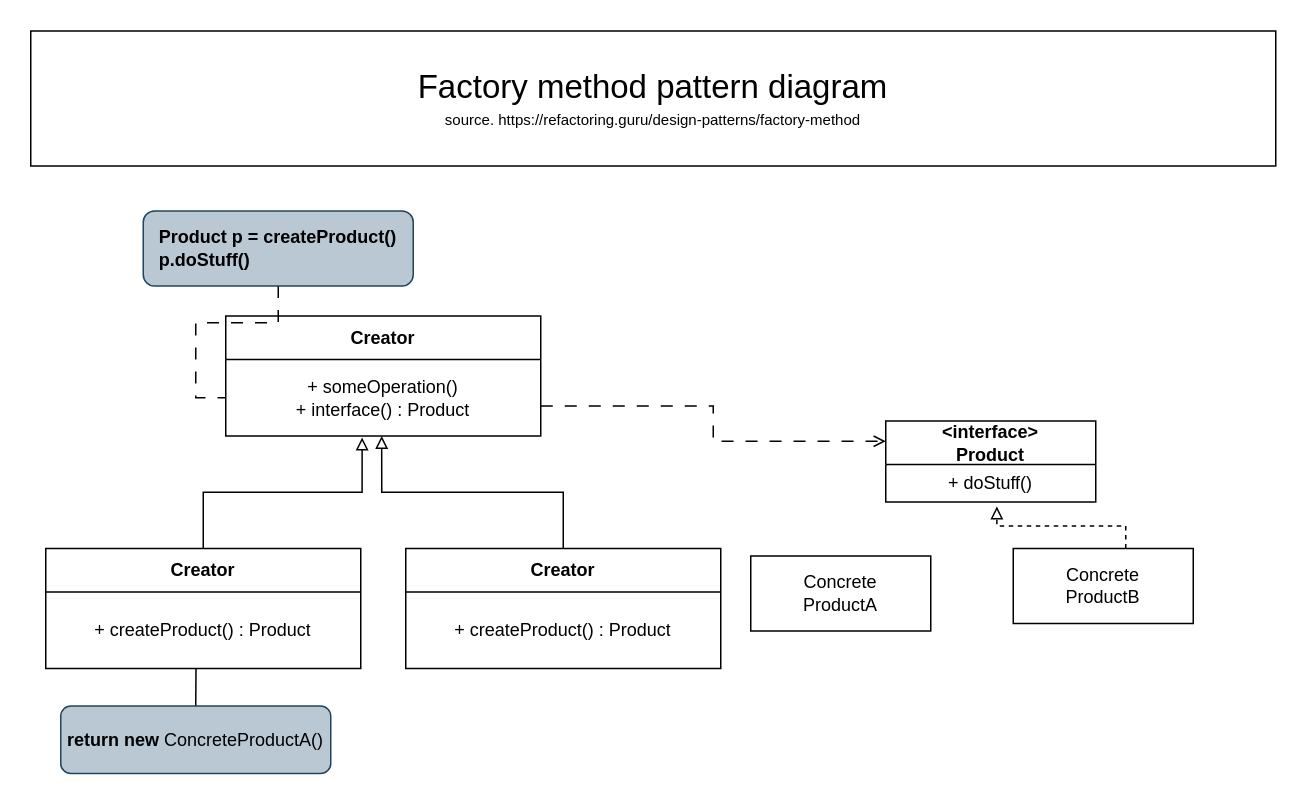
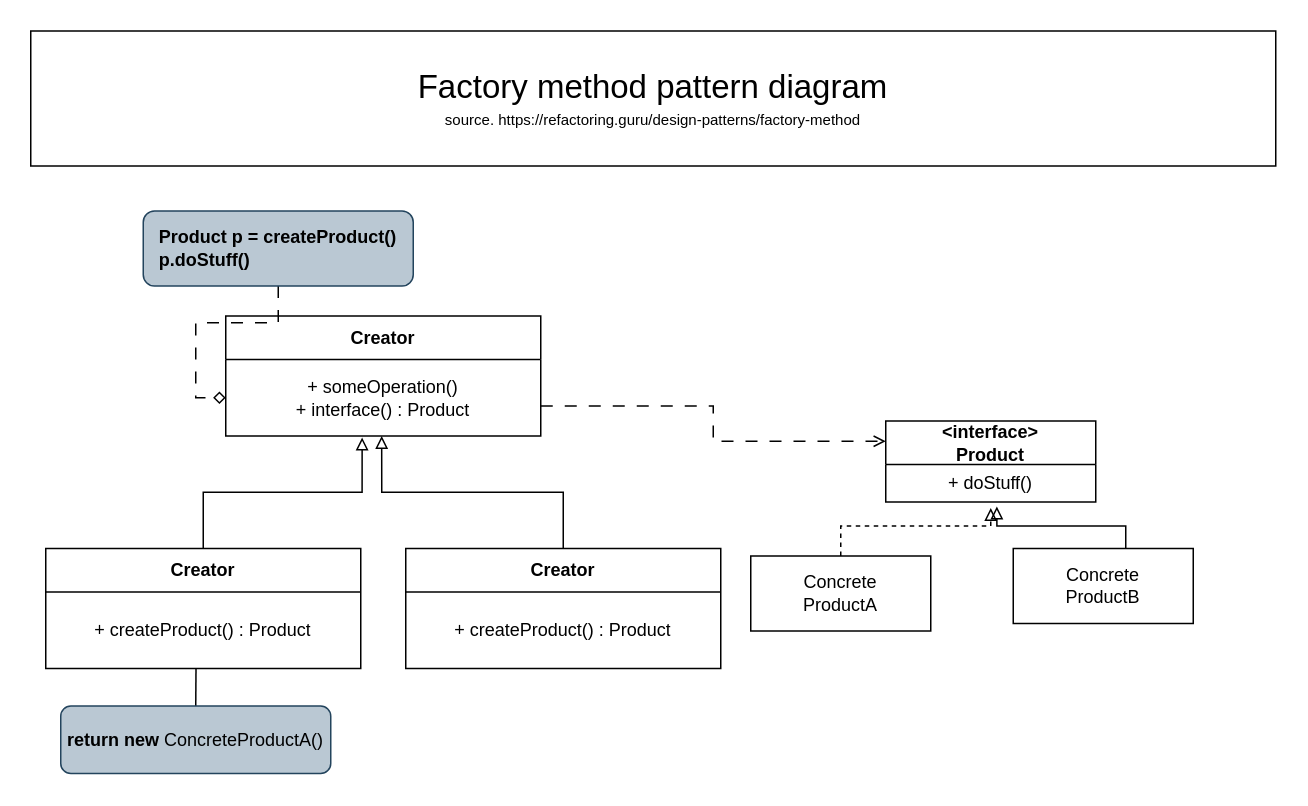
edge "Product p = createProduct() p.doStuff()" -- "+ someOperation() + interface() : Product": arrowhead none -> diamond
edge "Concrete ProductA" -> "+ doStuff()": added
edge "Concrete ProductB" -> "+ doStuff()": style dashed -> solid
